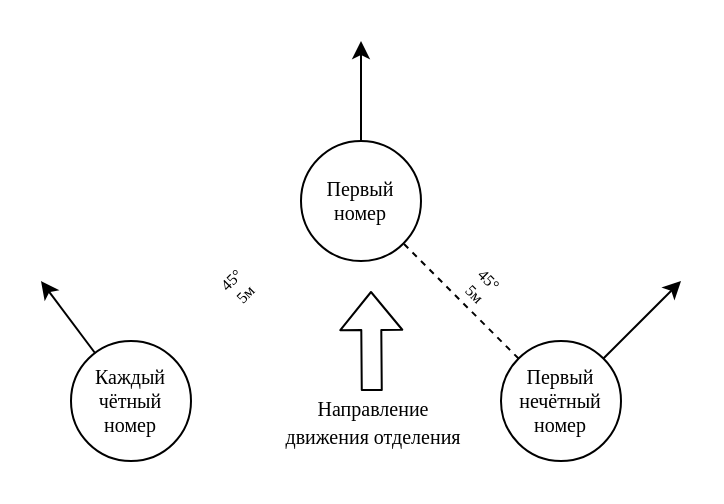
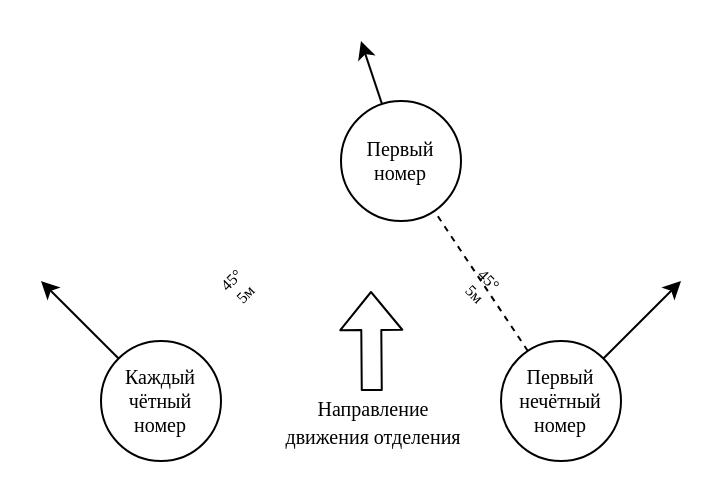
node "Первый номер": moved (361, 201) -> (401, 161)
node "Каждый чётный номер": moved (131, 401) -> (161, 401)
